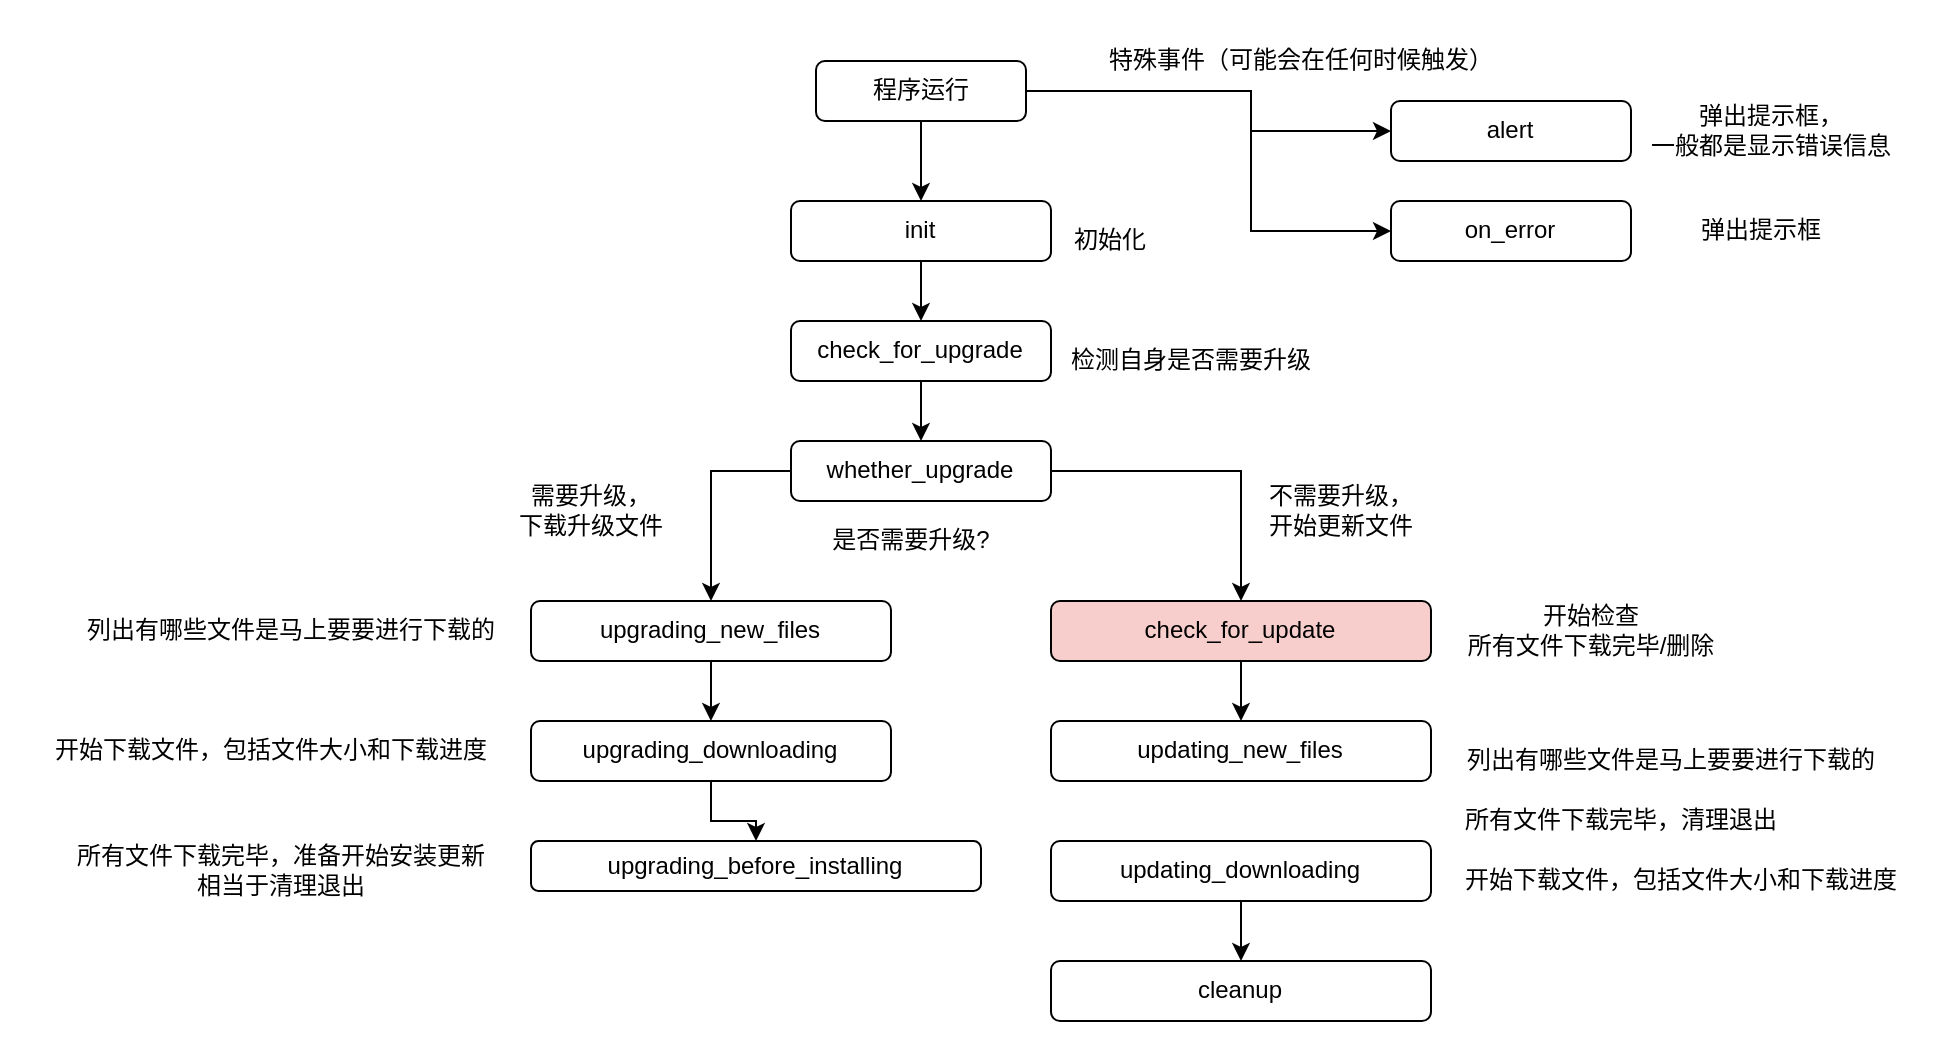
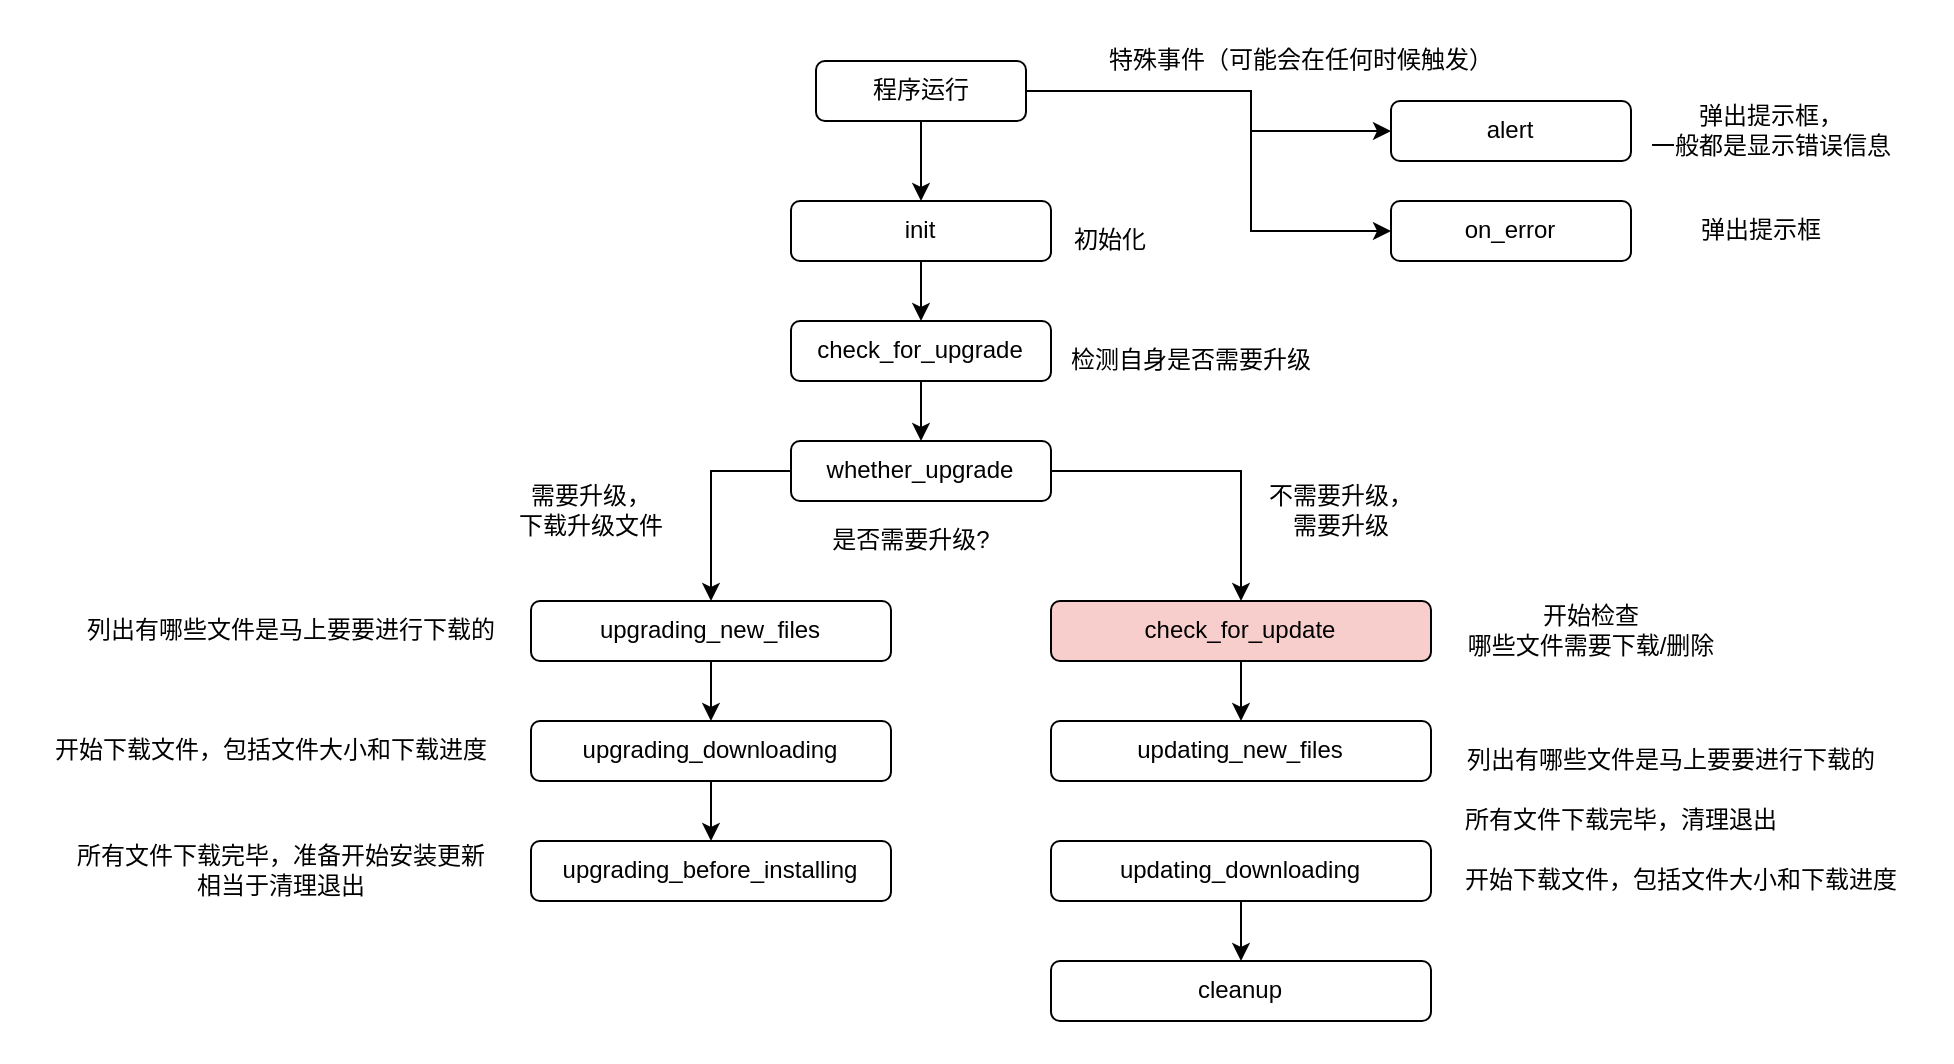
node "不需要升级， 开始更新文件": label "不需要升级， 开始更新文件" -> "不需要升级， 需要升级"
node "开始检查 所有文件下载完毕/删除": label "开始检查 所有文件下载完毕/删除" -> "开始检查 哪些文件需要下载/删除"
node "upgrading_before_installing": size 450x50 -> 360x60
